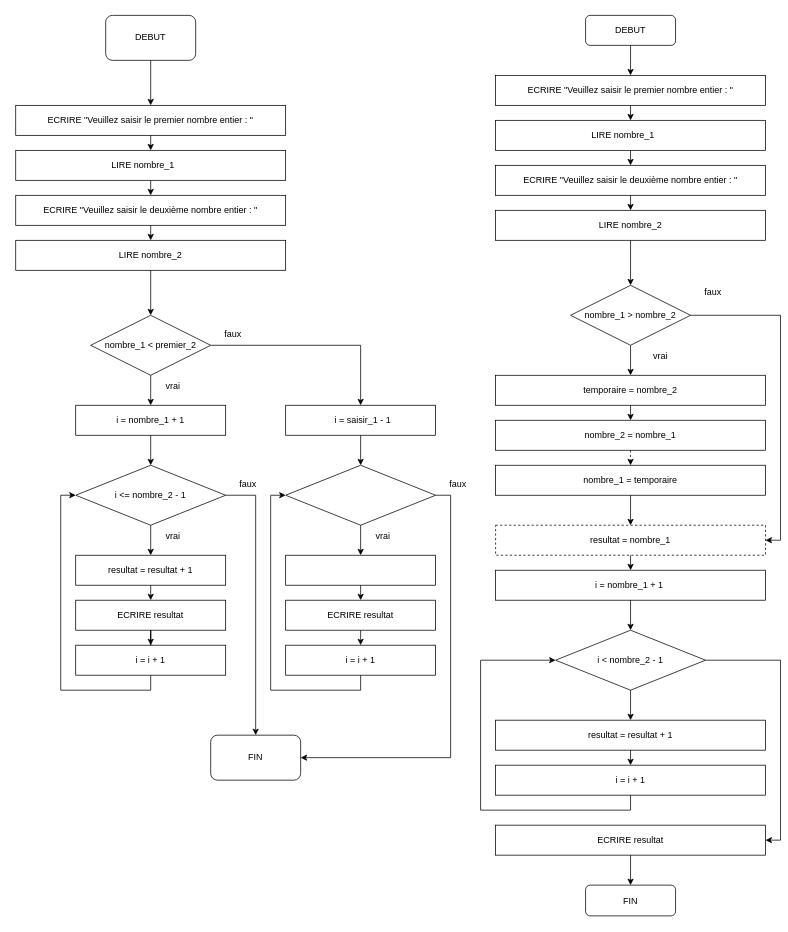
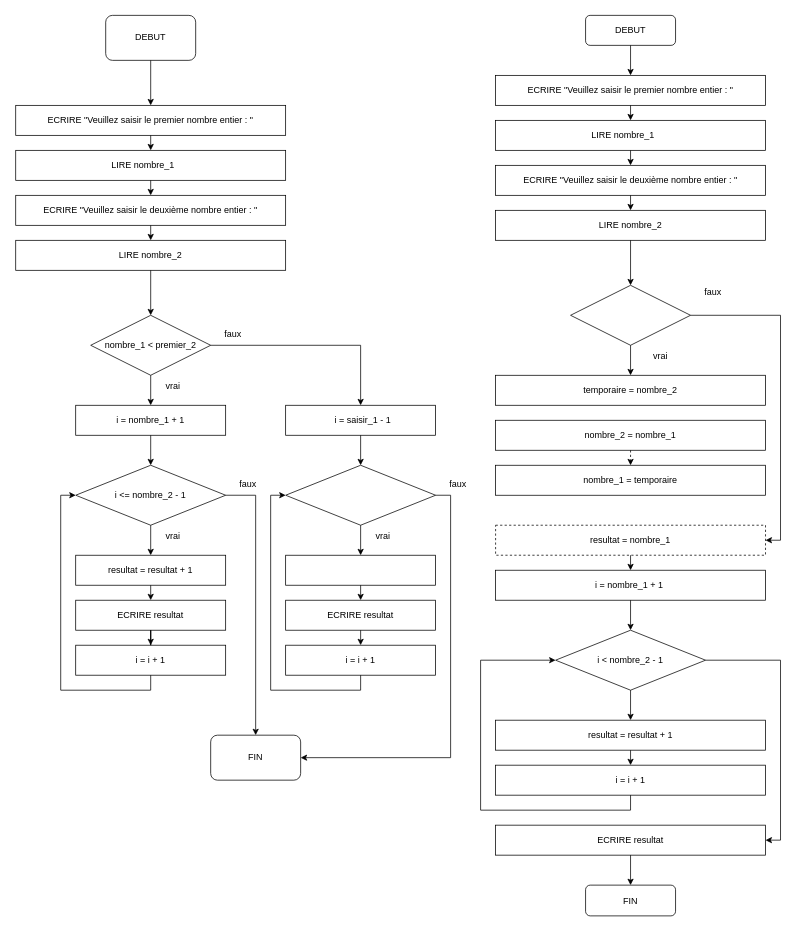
node "nombre_1 > nombre_2": removed
edge "temporaire = nombre_2" -> "nombre_2 = nombre_1": removed
edge "nombre_1 = temporaire" -> "resultat = nombre_1": removed
